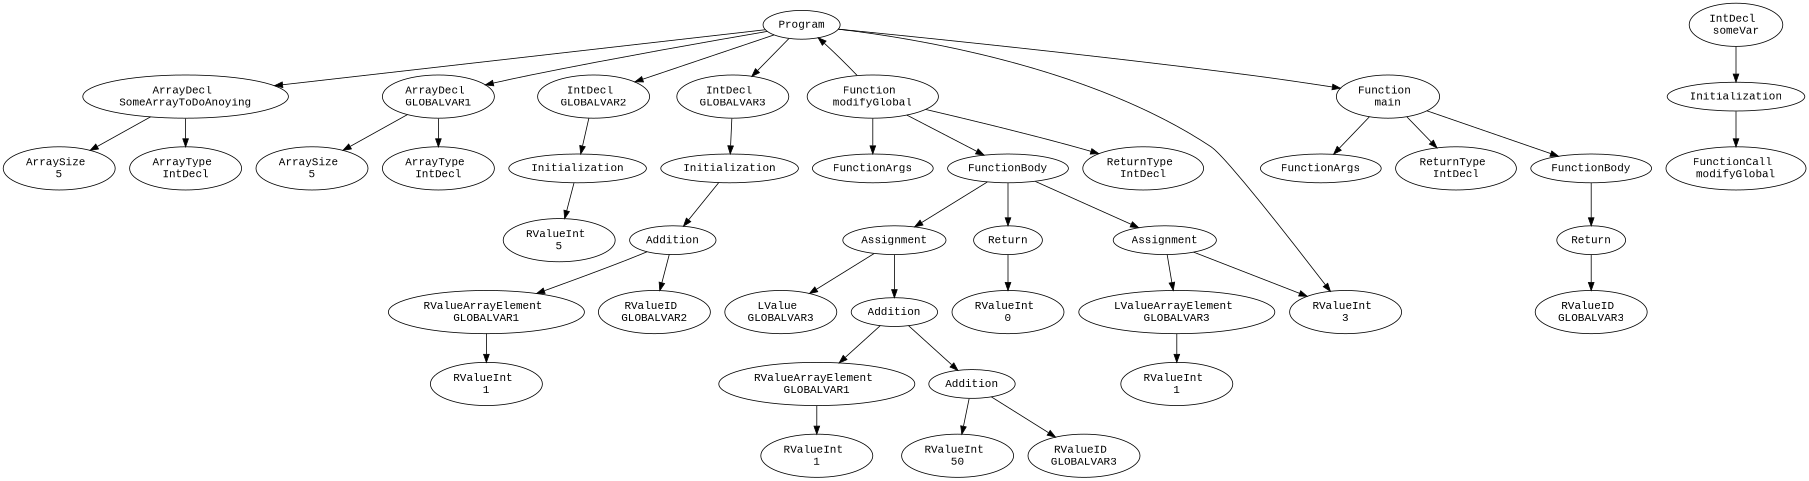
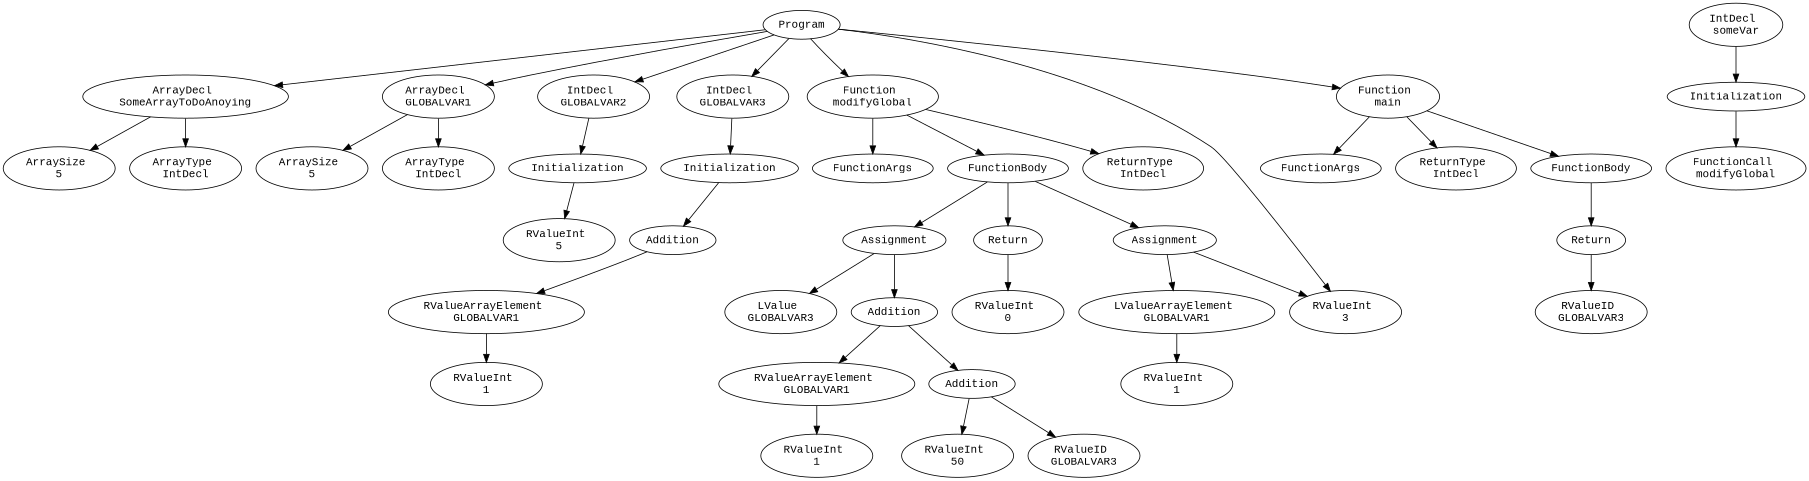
edge "Function modifyGlobal" -> "Program": reversed
node "RValueID GLOBALVAR2": removed
node "LValueArrayElement GLOBALVAR3": label "LValueArrayElement GLOBALVAR3" -> "LValueArrayElement GLOBALVAR1"
